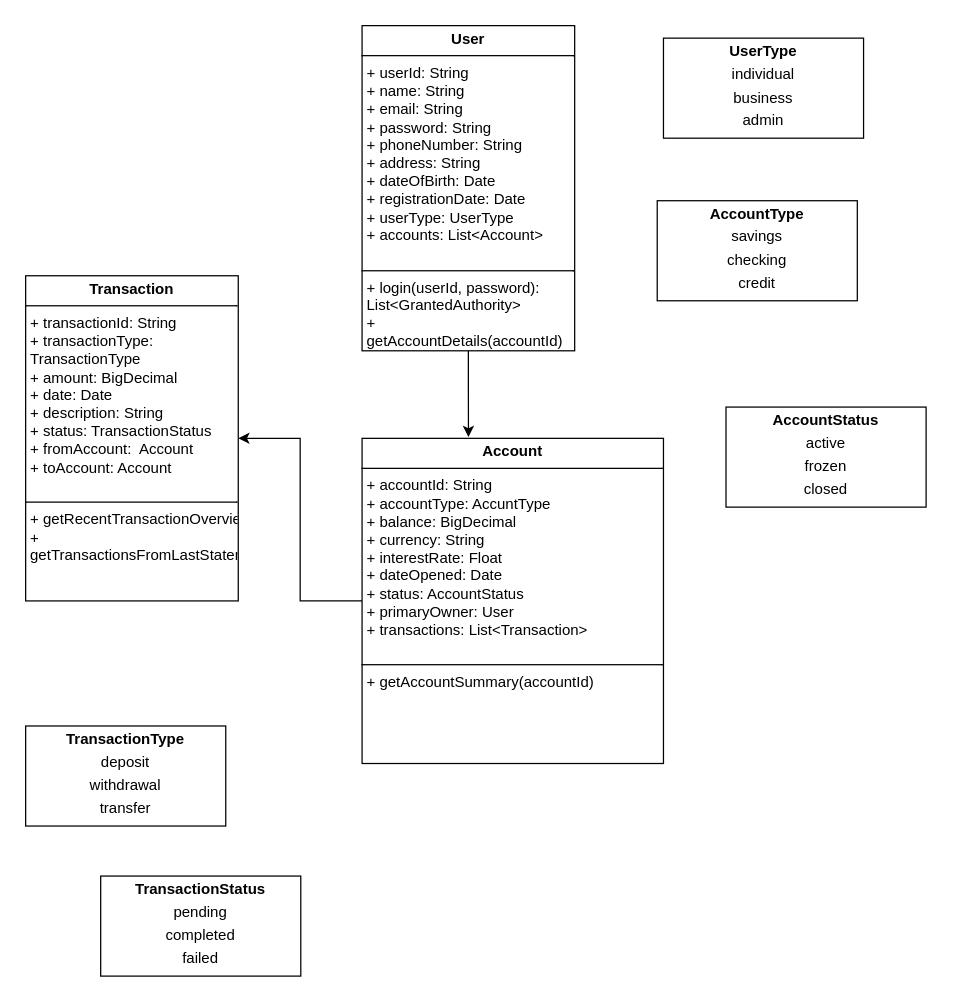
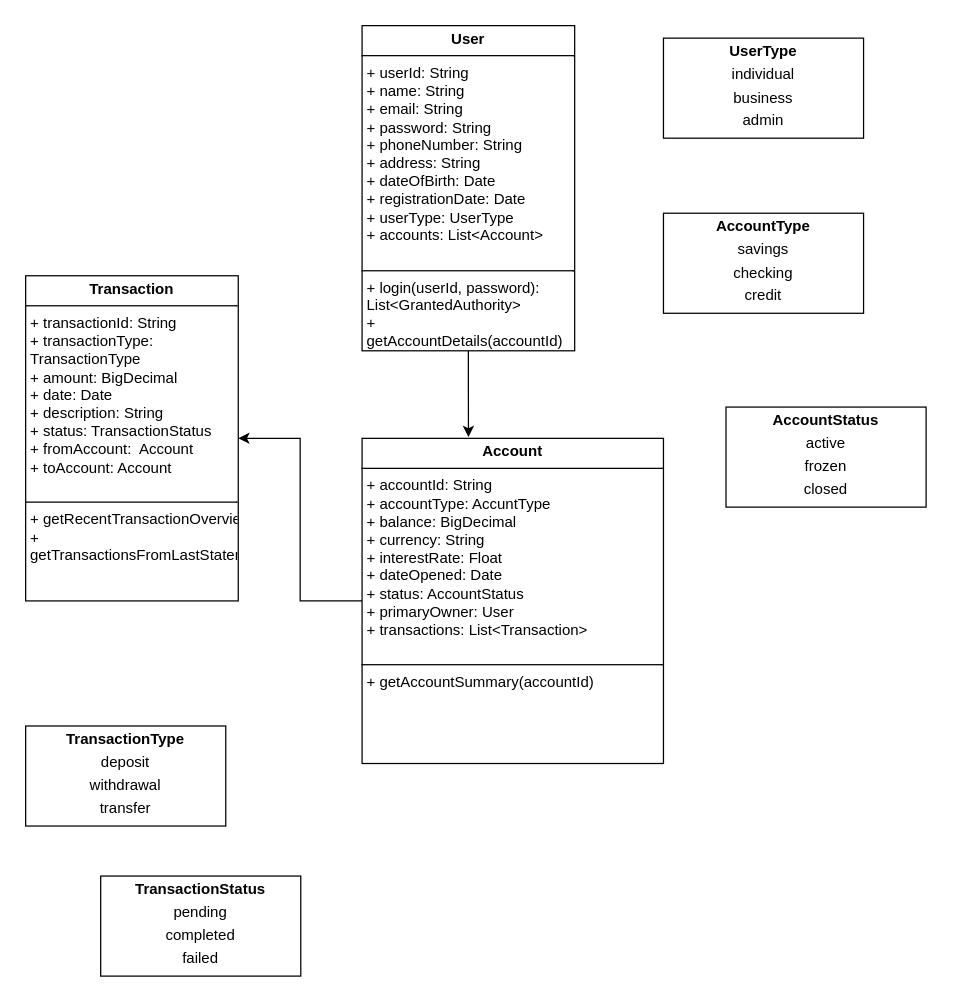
node "AccountType savings checking credit": moved (757, 251) -> (763, 263)
